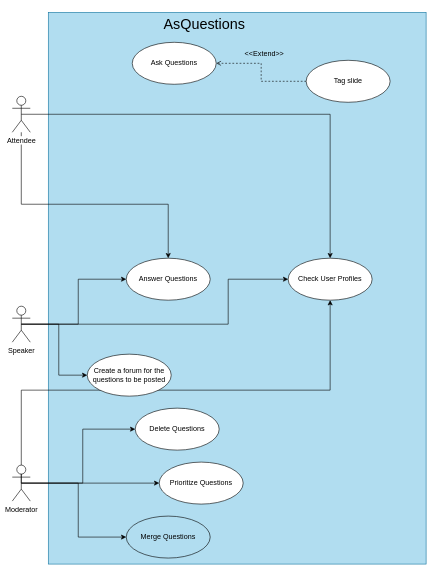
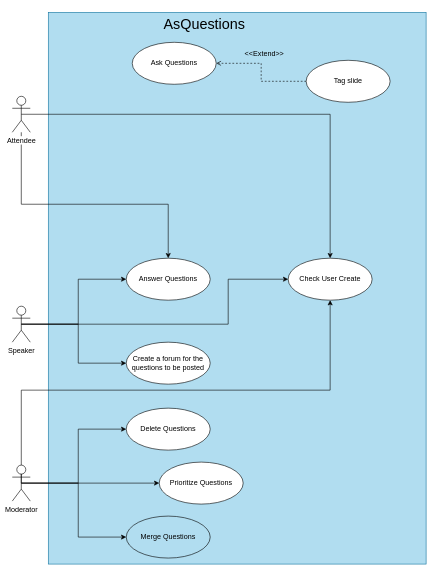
node "Check User Profiles": label "Check User Profiles" -> "Check User Create"
node "Create a forum for the questions to be posted": moved (129, 375) -> (168, 363)
node "Delete Questions": moved (177, 429) -> (168, 429)
